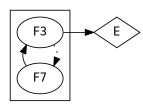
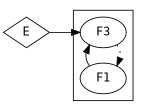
edge "F3" -> "E": reversed
node "F7": label "F7" -> "F1"
